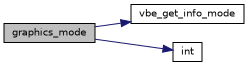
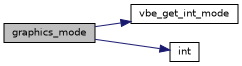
node "vbe_get_info_mode": label "vbe_get_info_mode" -> "vbe_get_int_mode"
